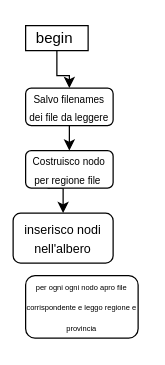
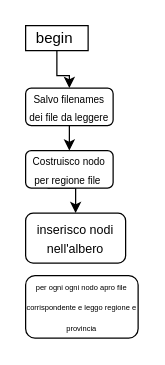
node "inserisco nodi nell'albero": moved (63, 238) -> (76, 238)
